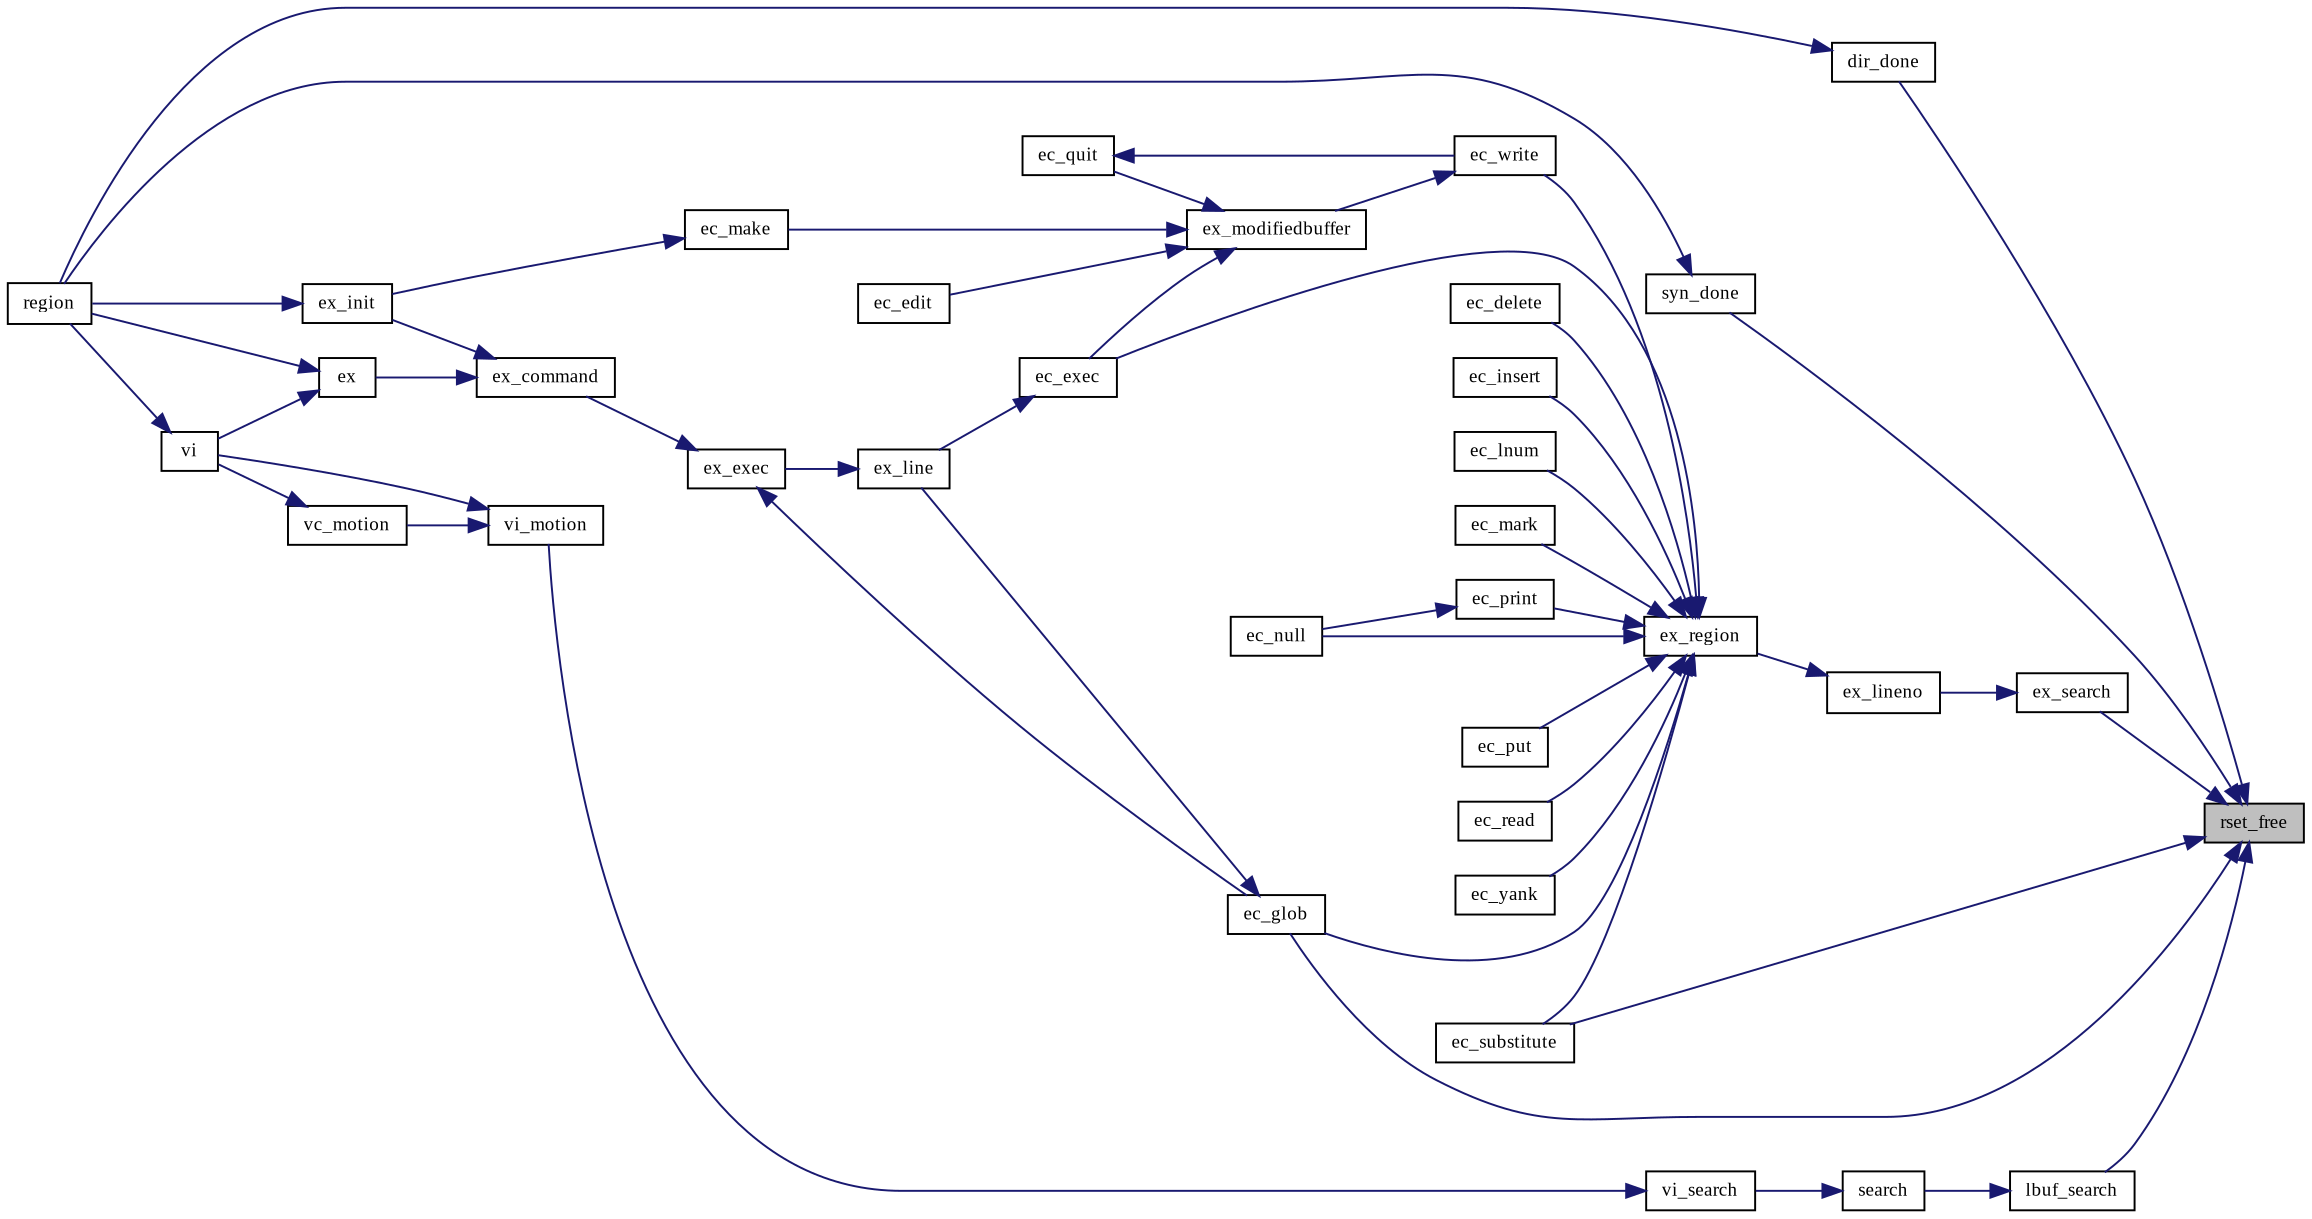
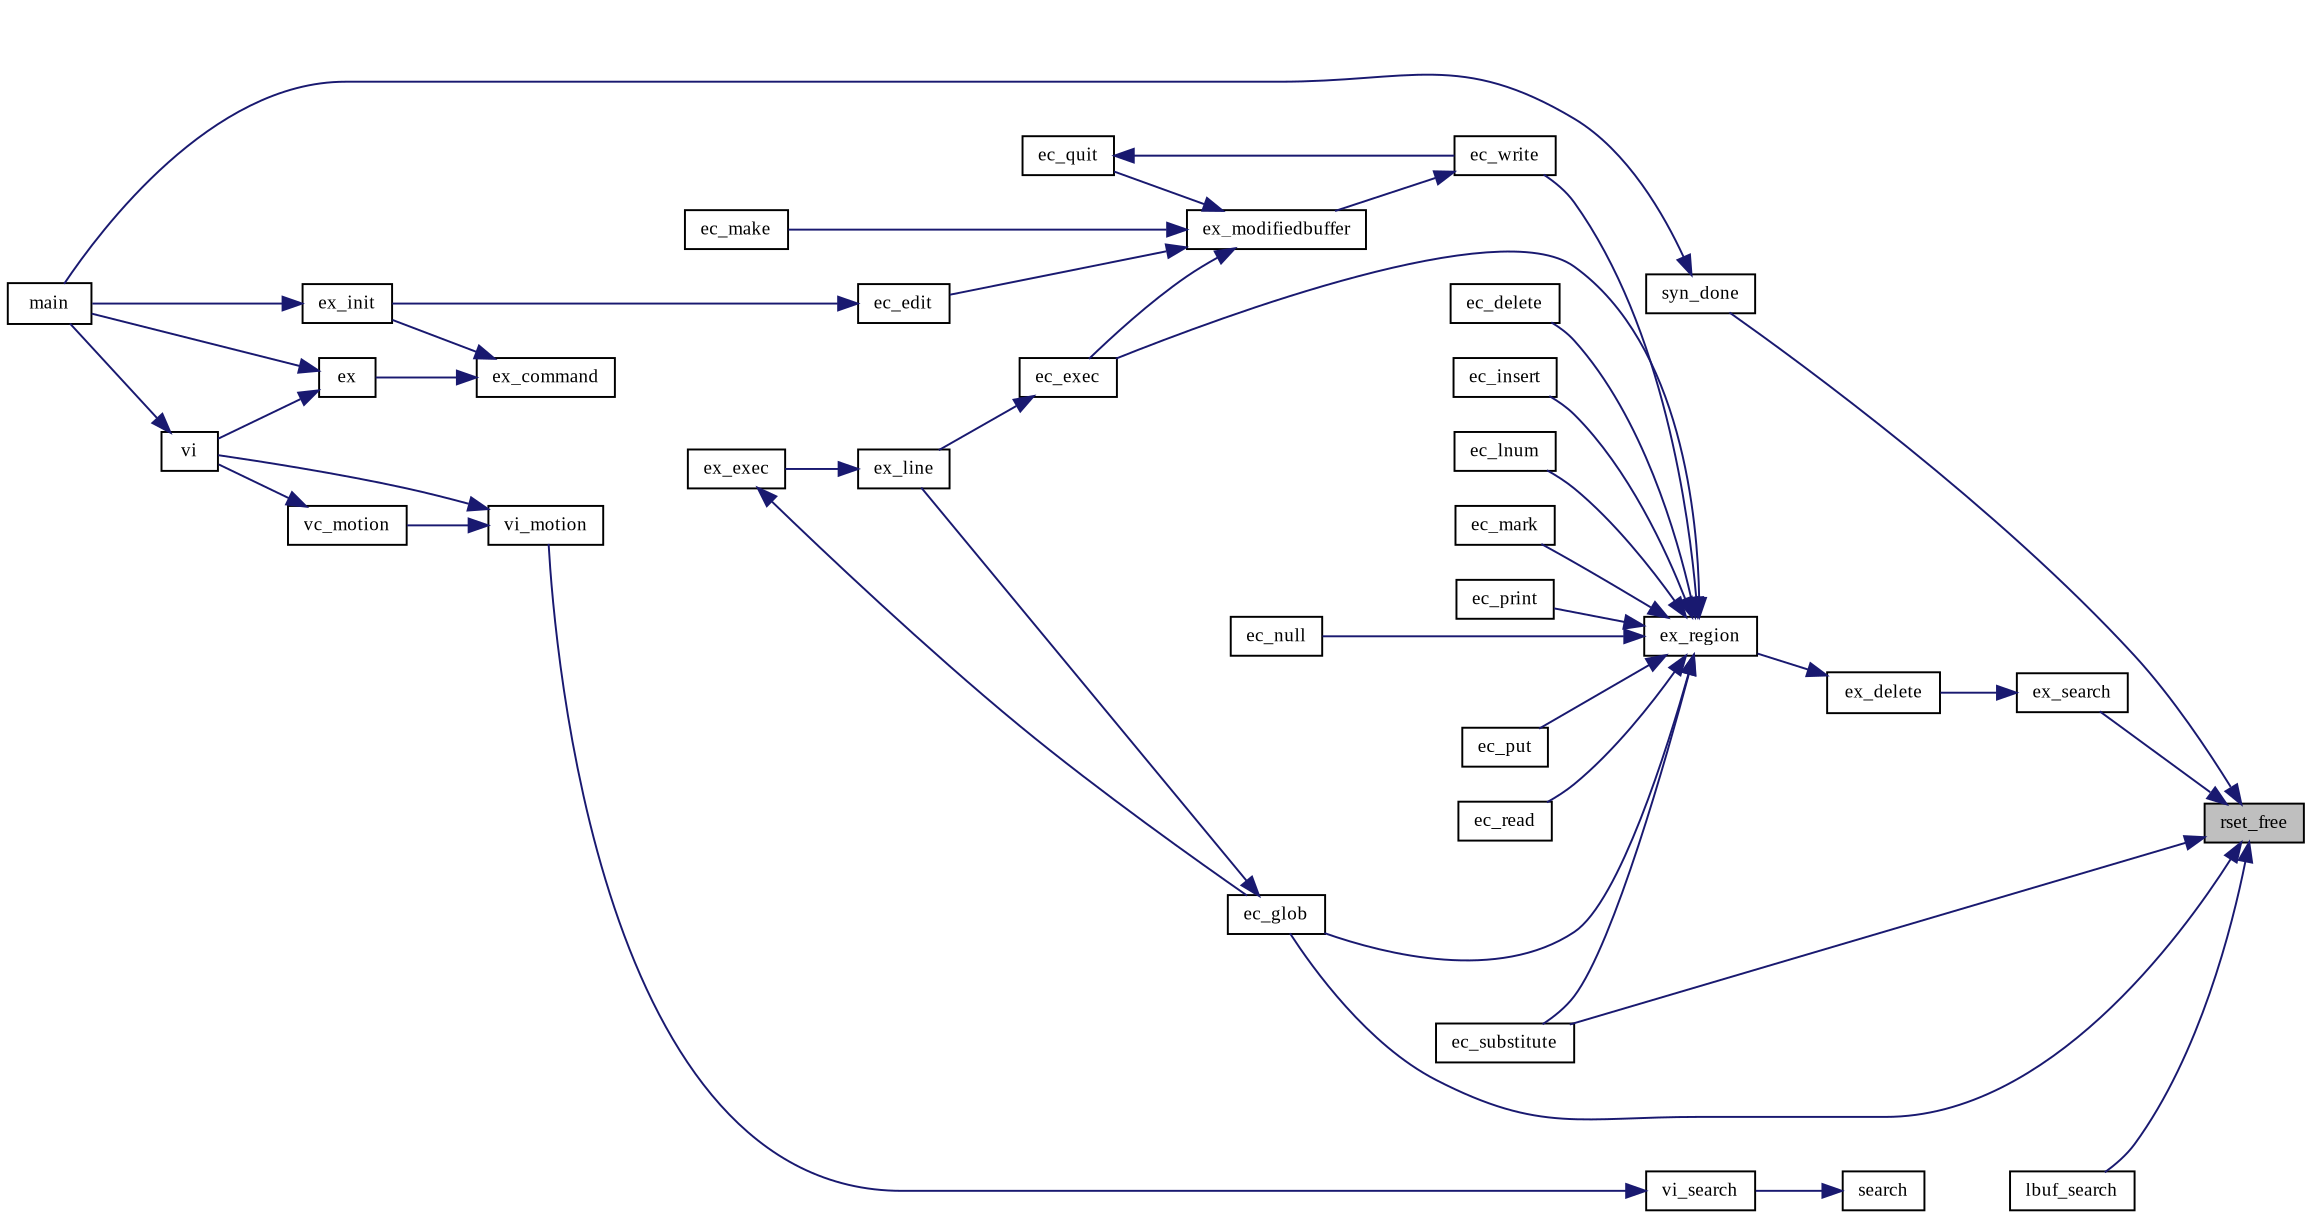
node "dir_done": removed
edge "ex_init" -> "ec_make": now "ex_init" -> "ec_edit"
node "region": label "region" -> "main"
edge "ex_command" -> "ex_exec": removed
edge "ec_null" -> "ec_print": removed
node "ex_lineno": label "ex_lineno" -> "ex_delete"
node "ec_yank": removed
edge "search" -> "lbuf_search": removed
